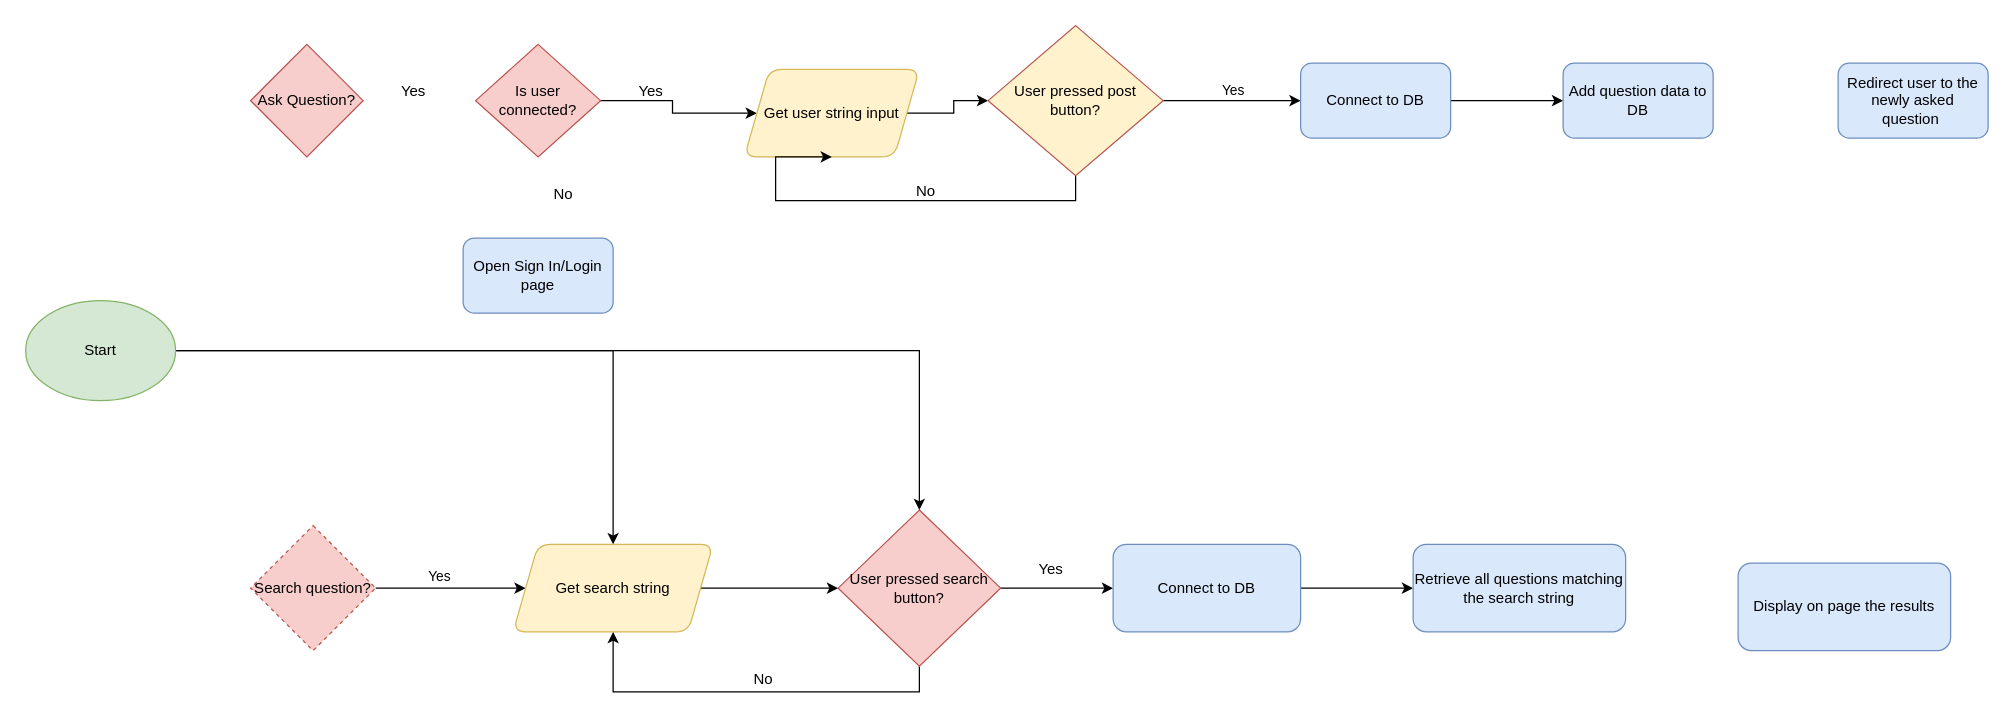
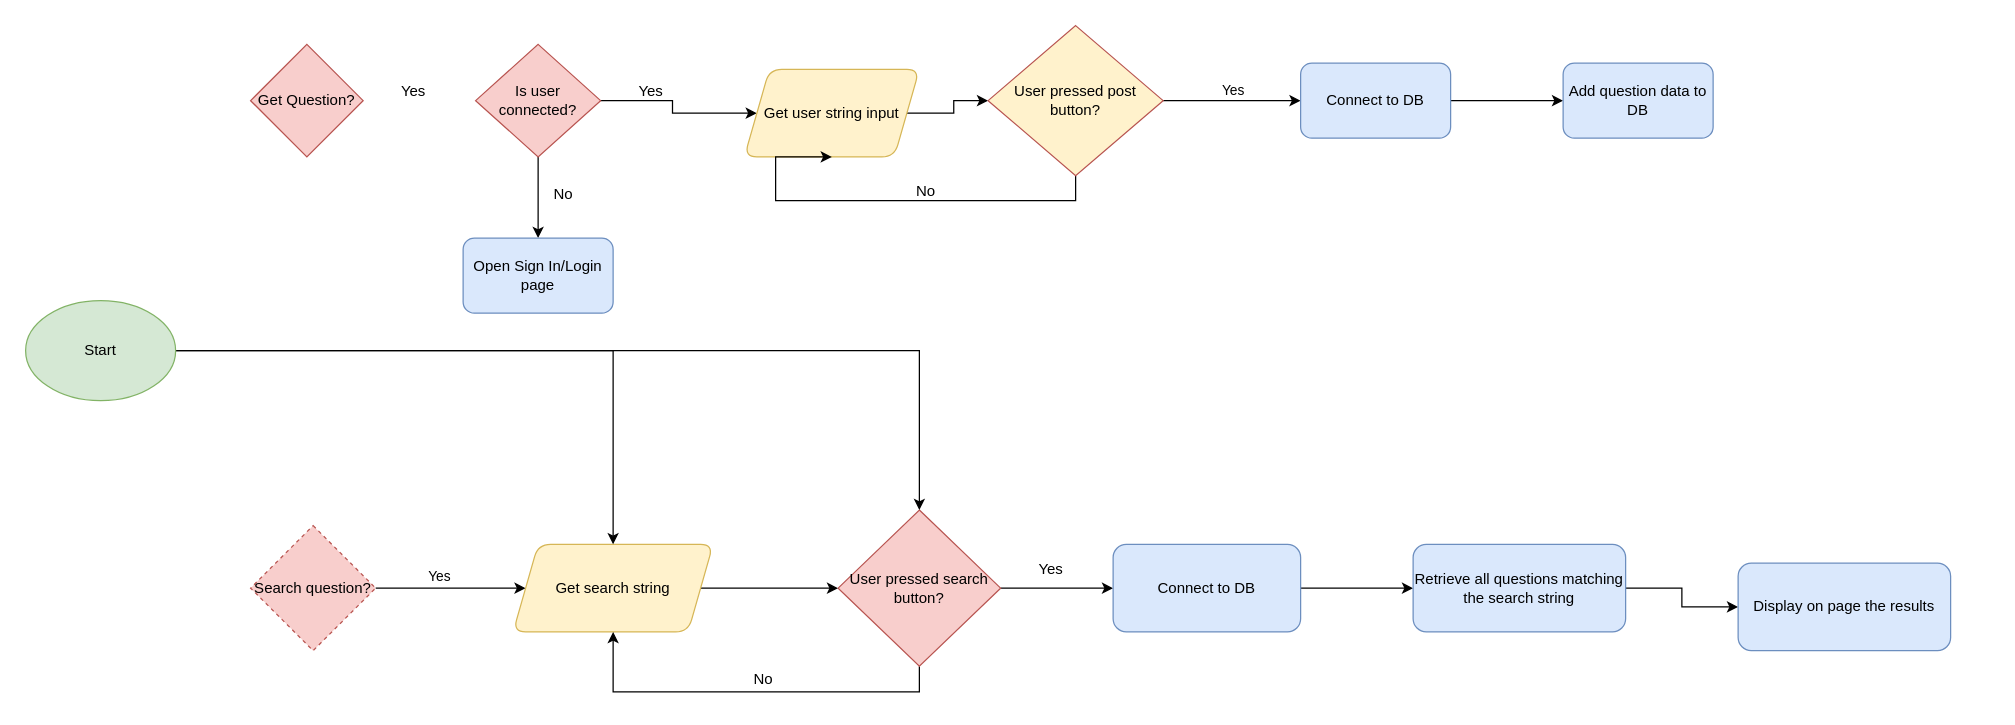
node "Ask Question?": label "Ask Question?" -> "Get Question?"
node "Redirect user to the newly asked question": removed
edge "Is user connected?" -> "Open Sign In/Login page": added
edge "Retrieve all questions matching the search string" -> "Display on page the results": added
